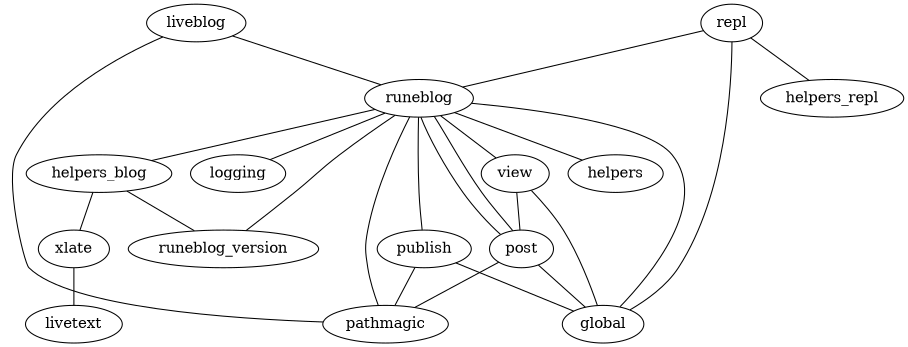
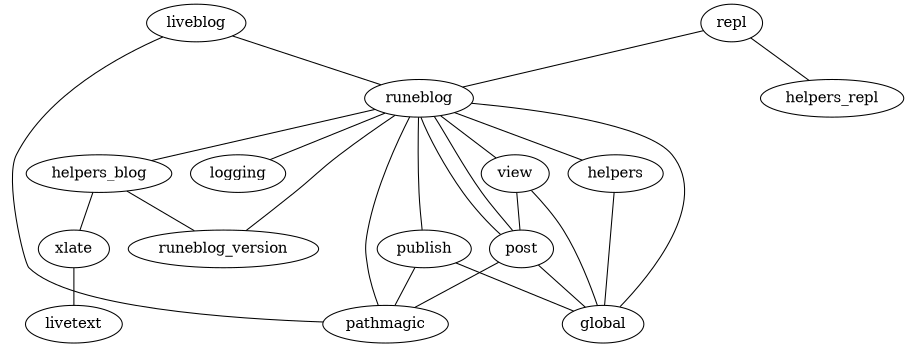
edge "repl" -- "global": now "helpers" -- "global"
